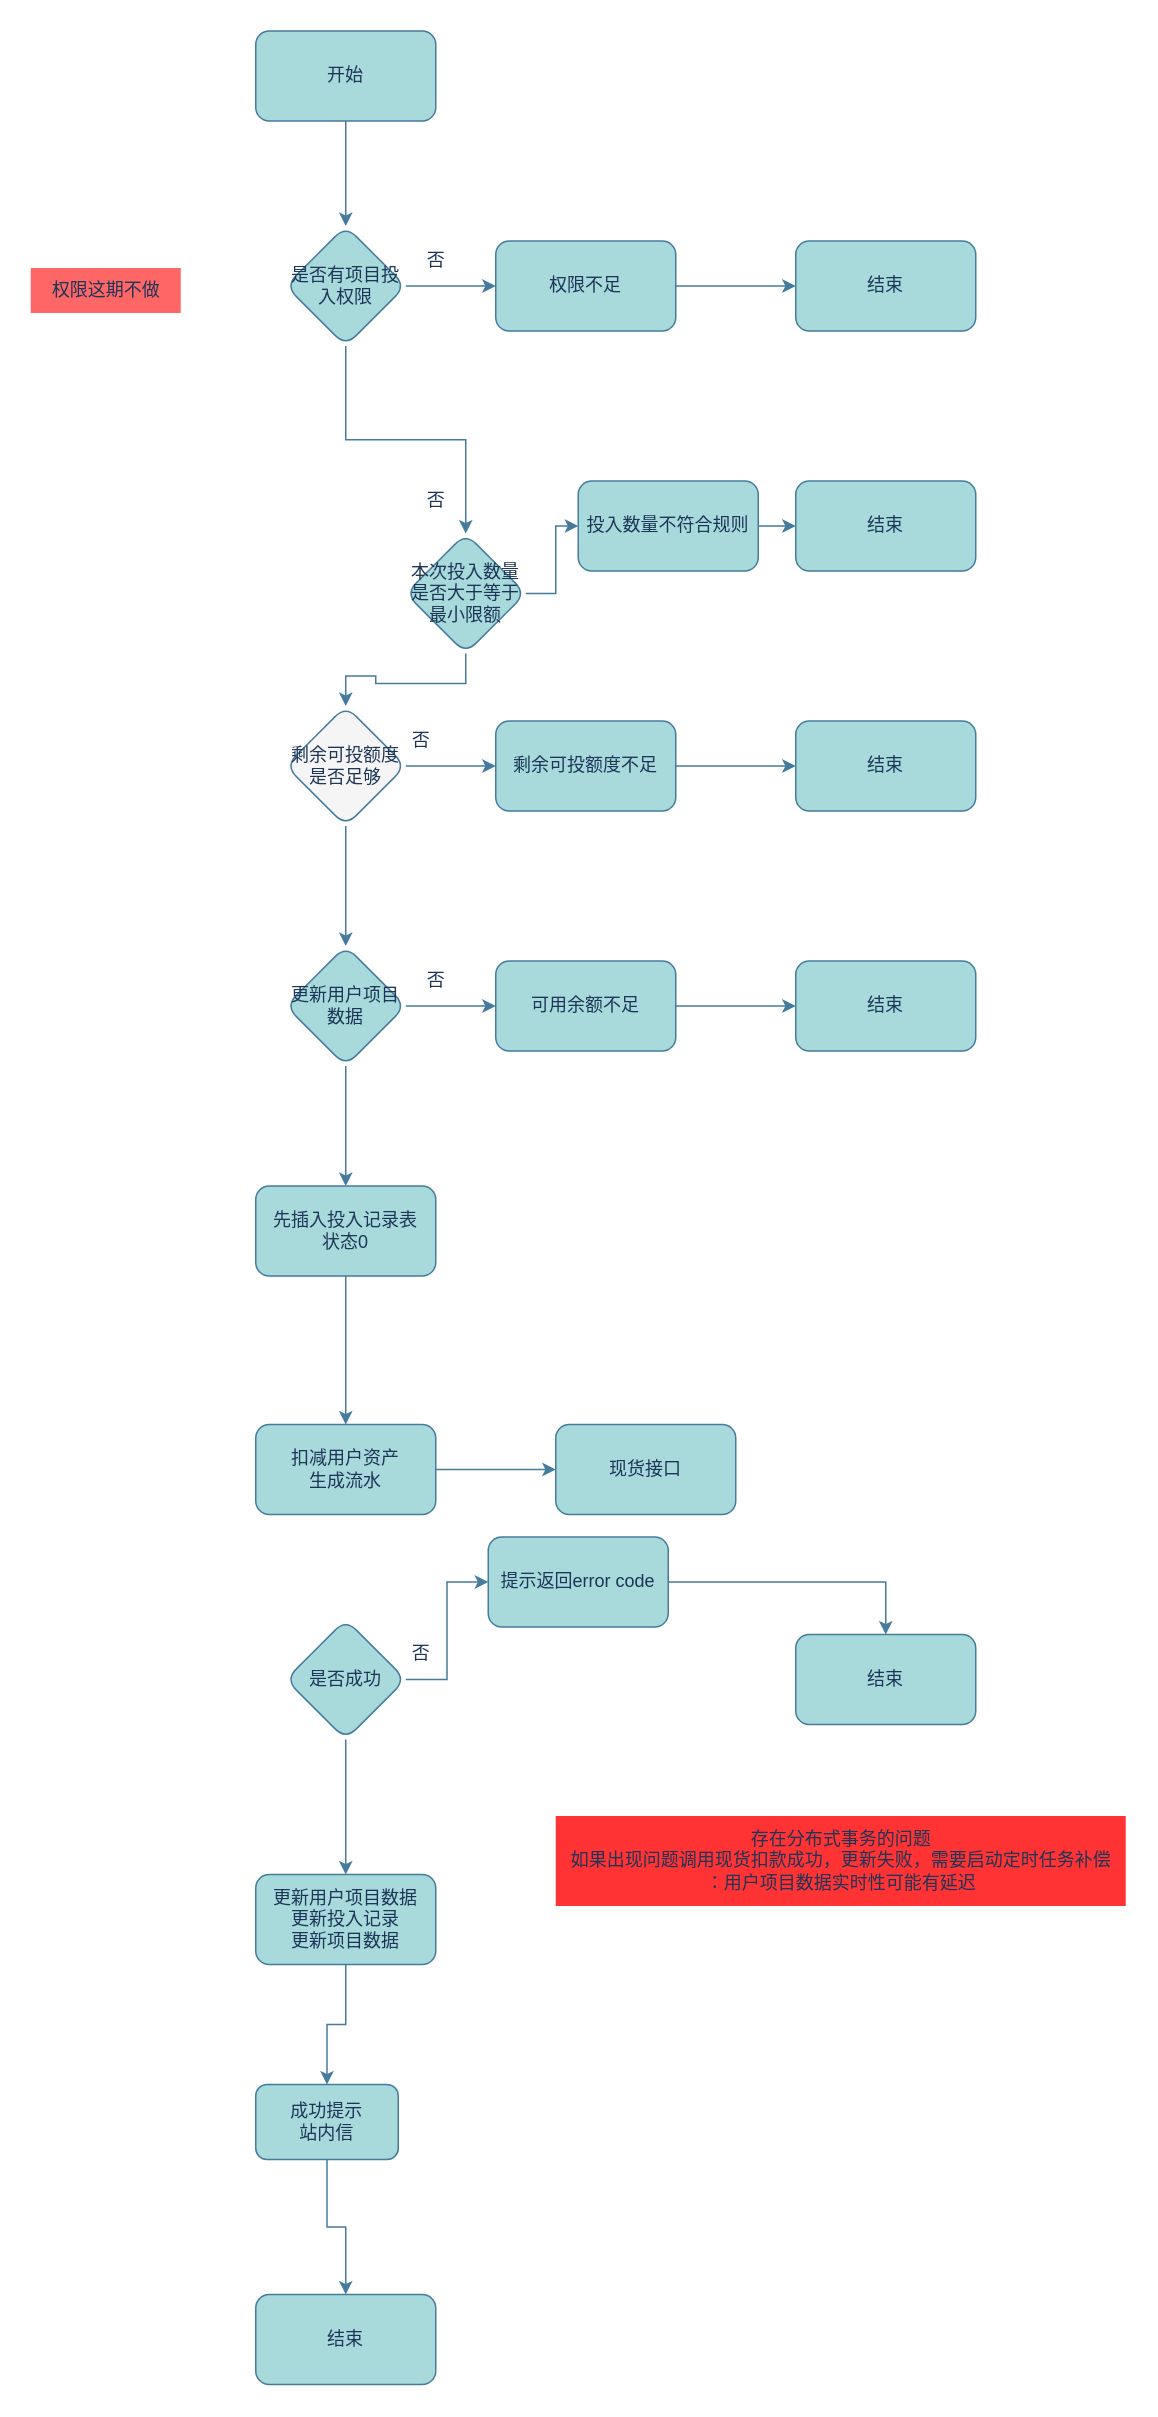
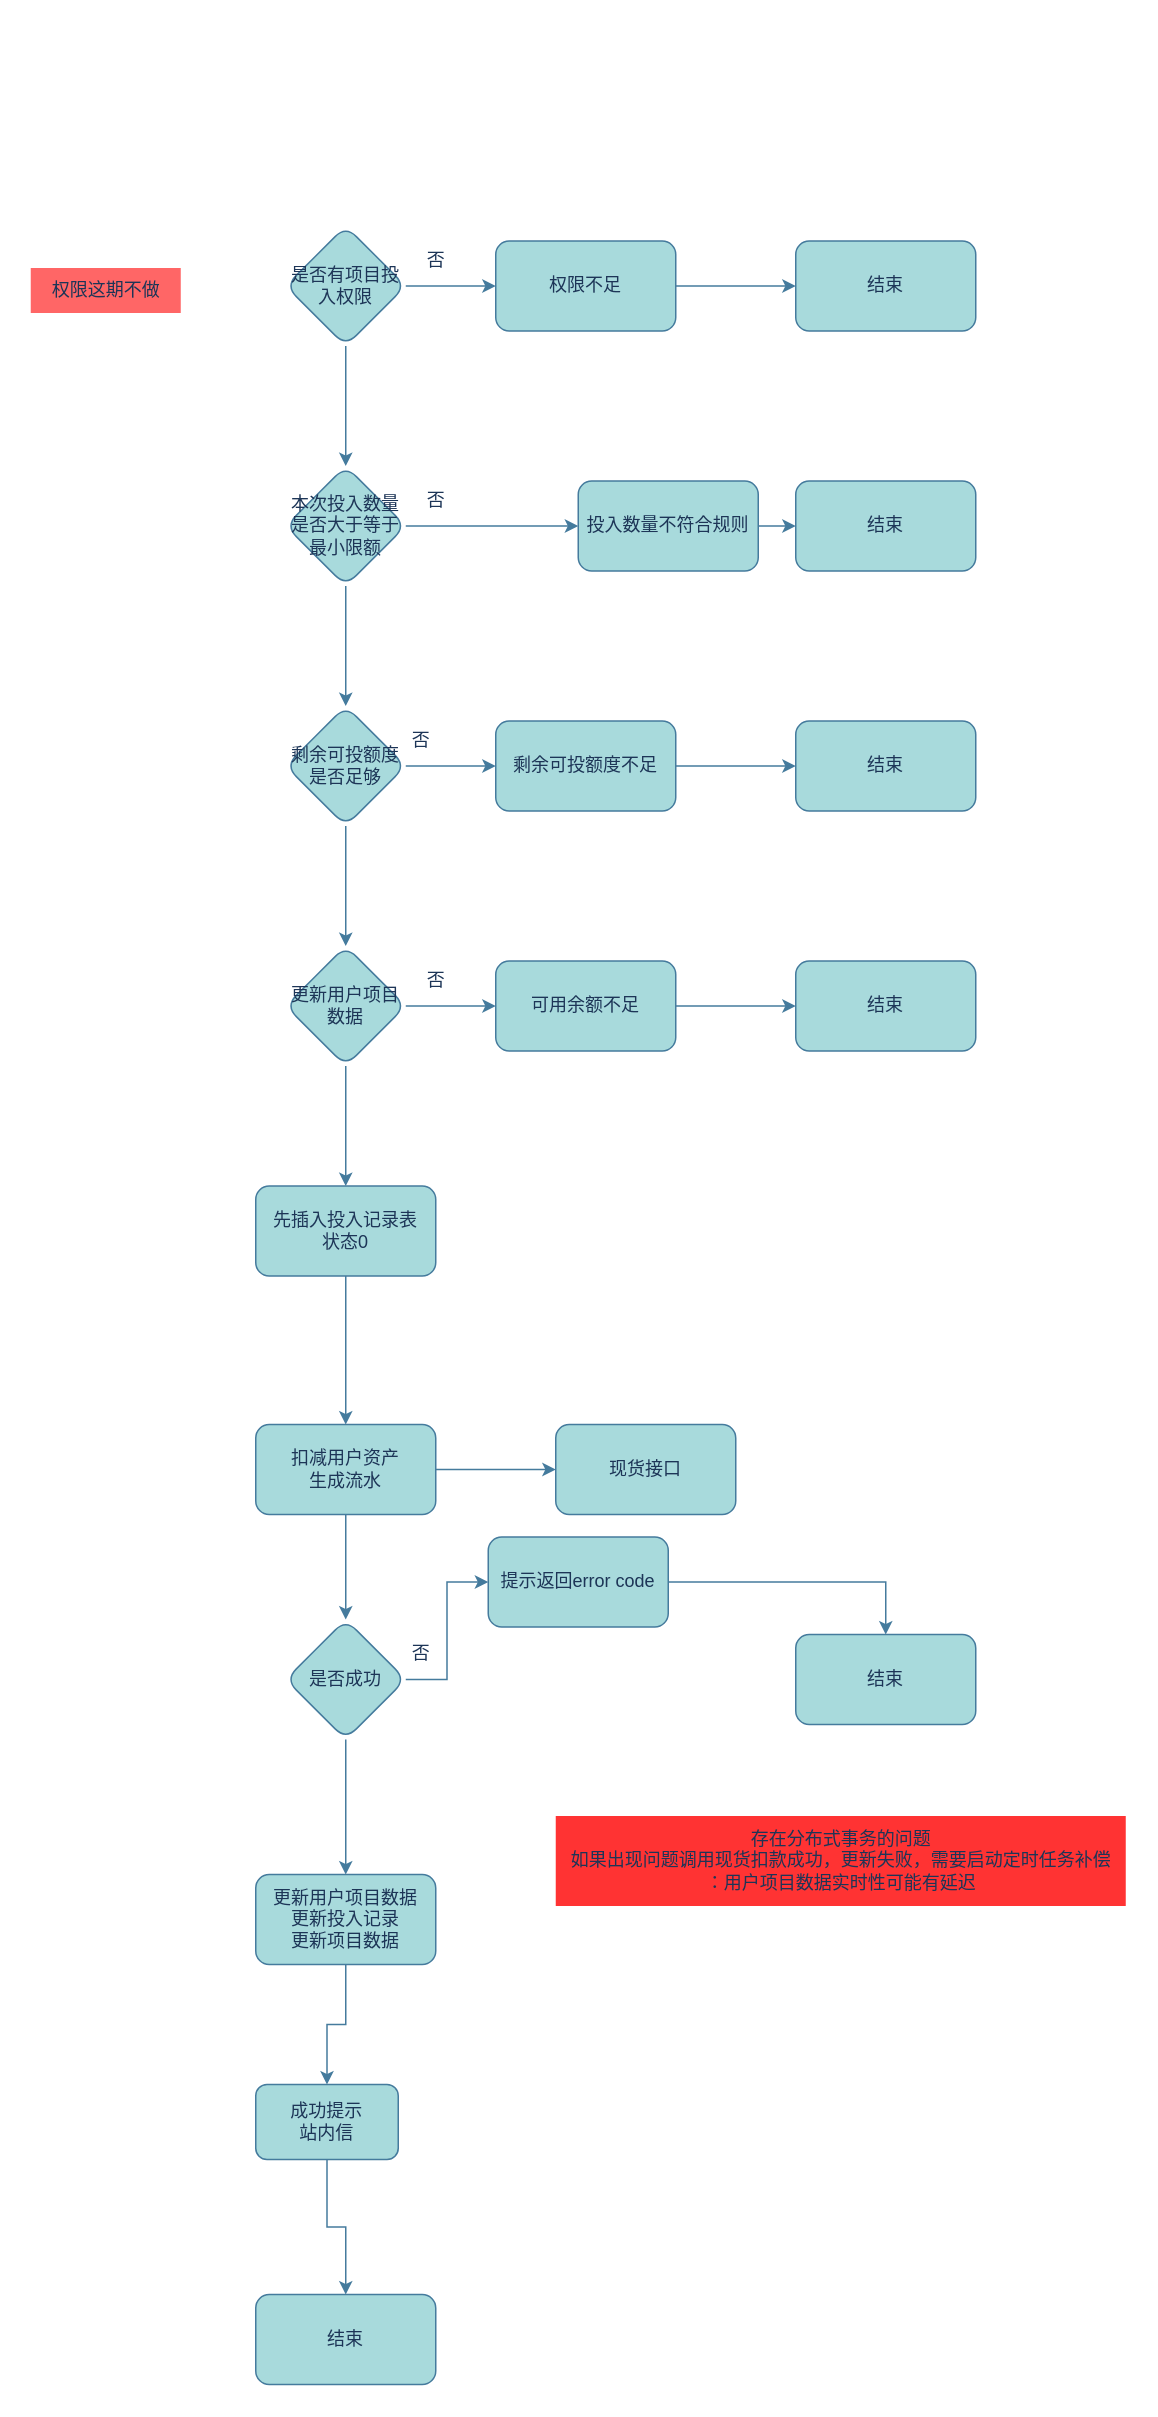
node "开始": removed
edge "开始" -> "是否有项目投入权限": removed
node "本次投入数量是否大于等于最小限额": moved (466, 593) -> (346, 526)
node "剩余可投额度是否足够": fillcolor #f5f5f5 -> #a8dadc
edge "扣减用户资产 生成流水" -> "是否成功": added
